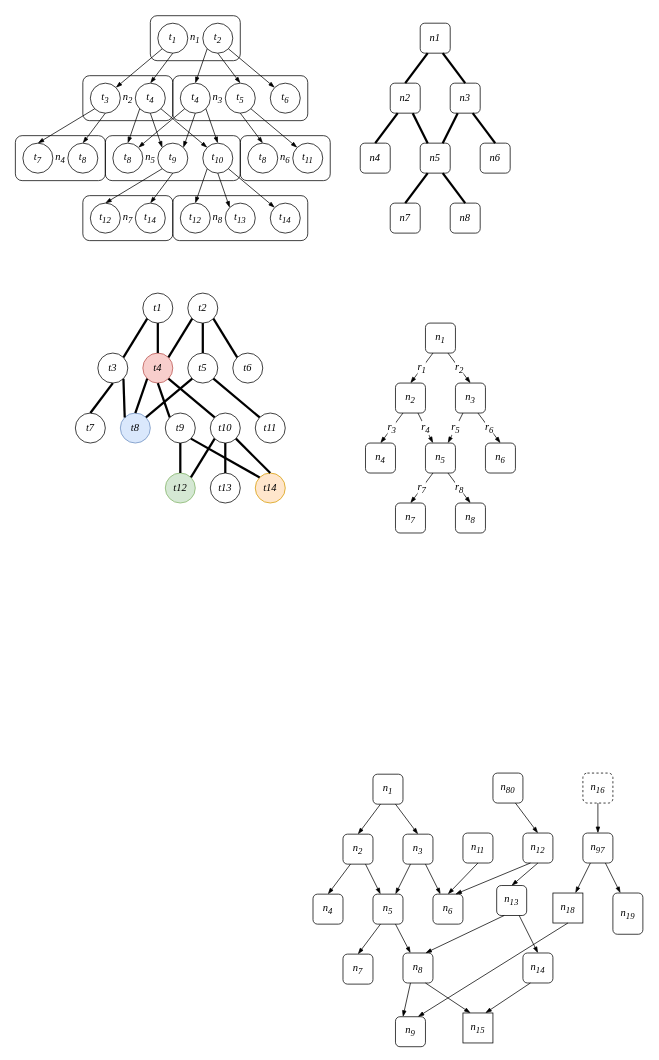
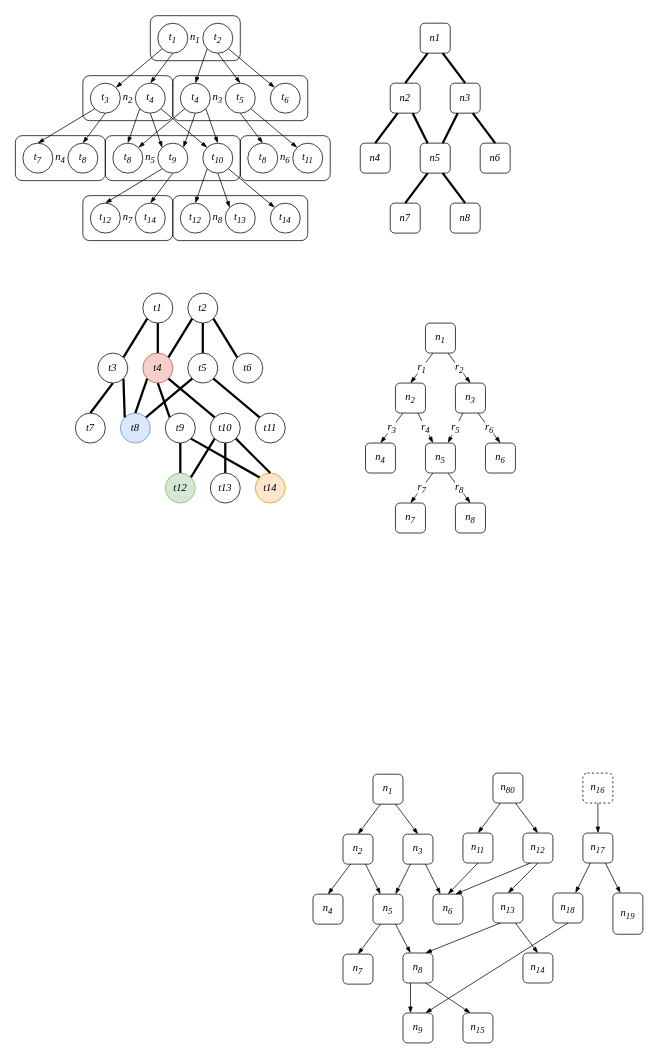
edge "n80" -> "n11": added
node "n97": label "n97" -> "n17"
node "n13": moved (512, 901) -> (508, 908)
node "n18": shape rectangle -> rounded rectangle
edge "n14" -> "n15": removed
node "n15": shape rectangle -> rounded rectangle
node "n9": moved (411, 1032) -> (418, 1028)
